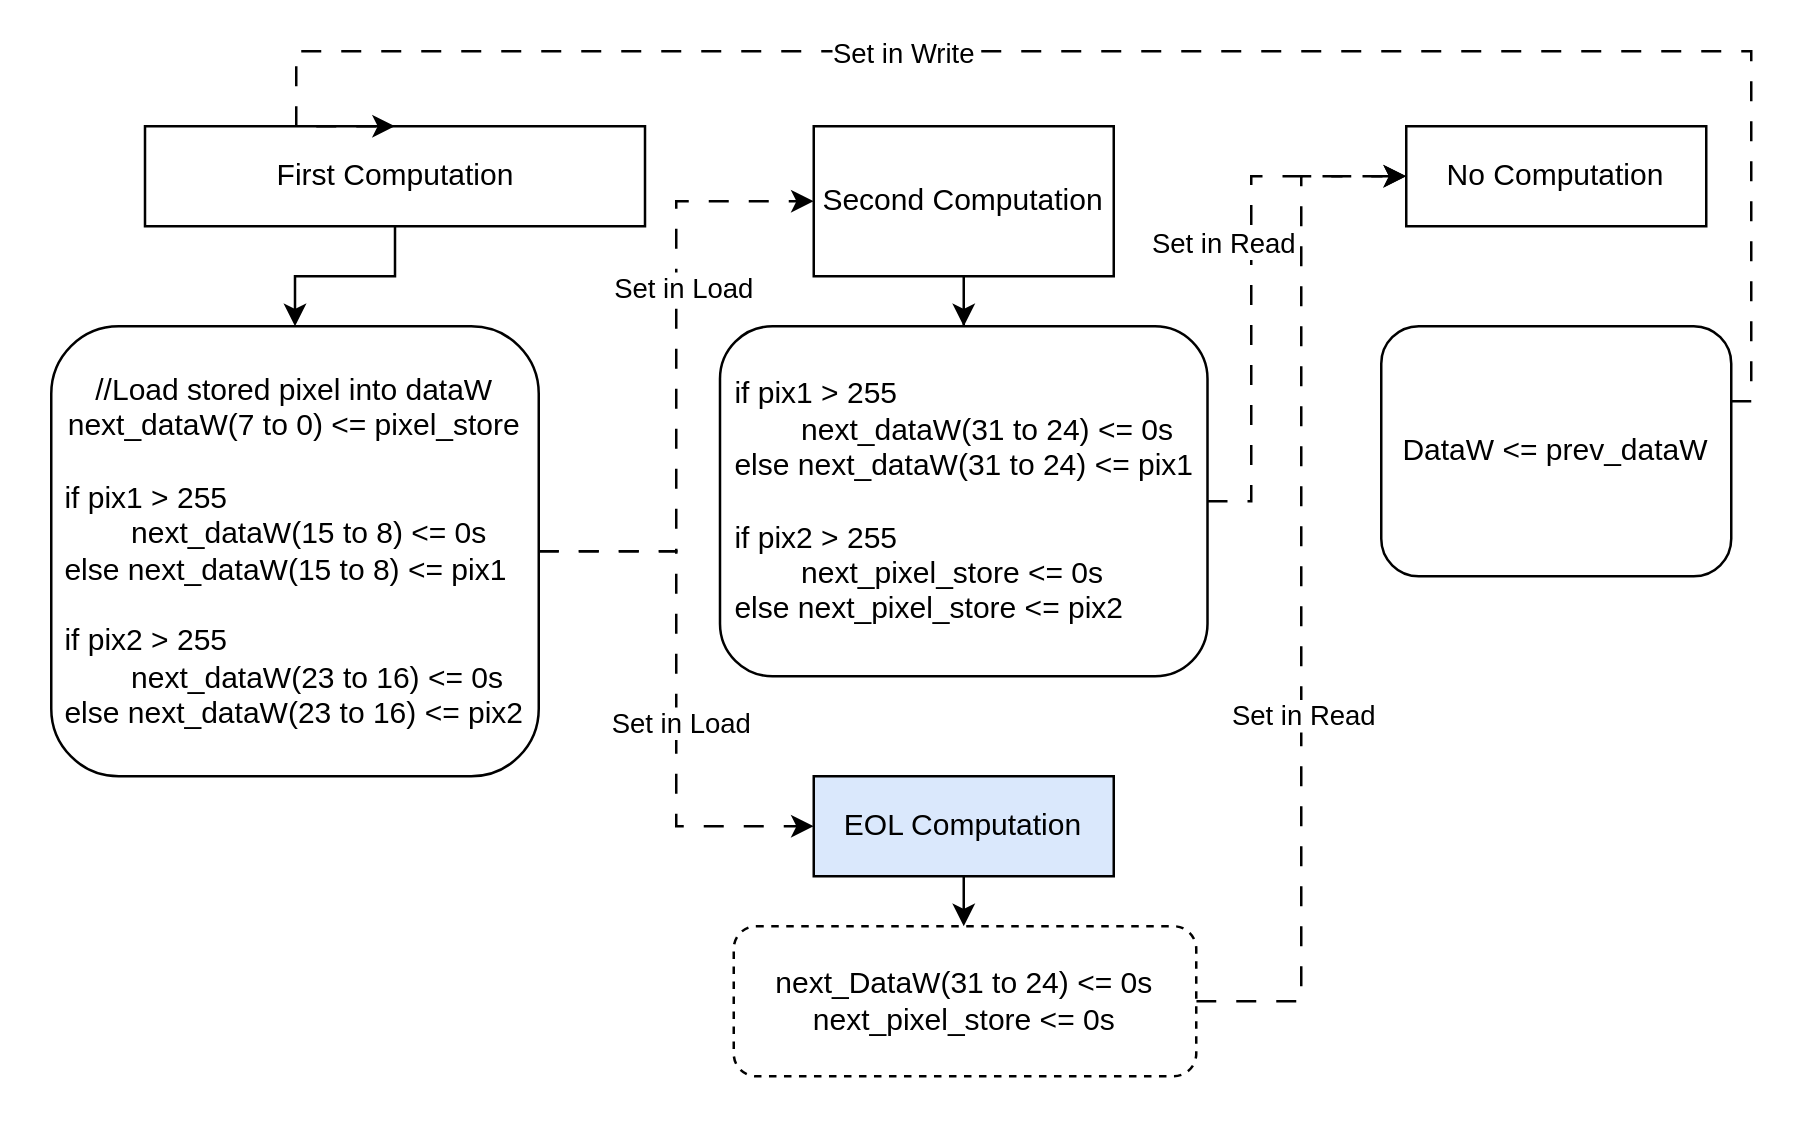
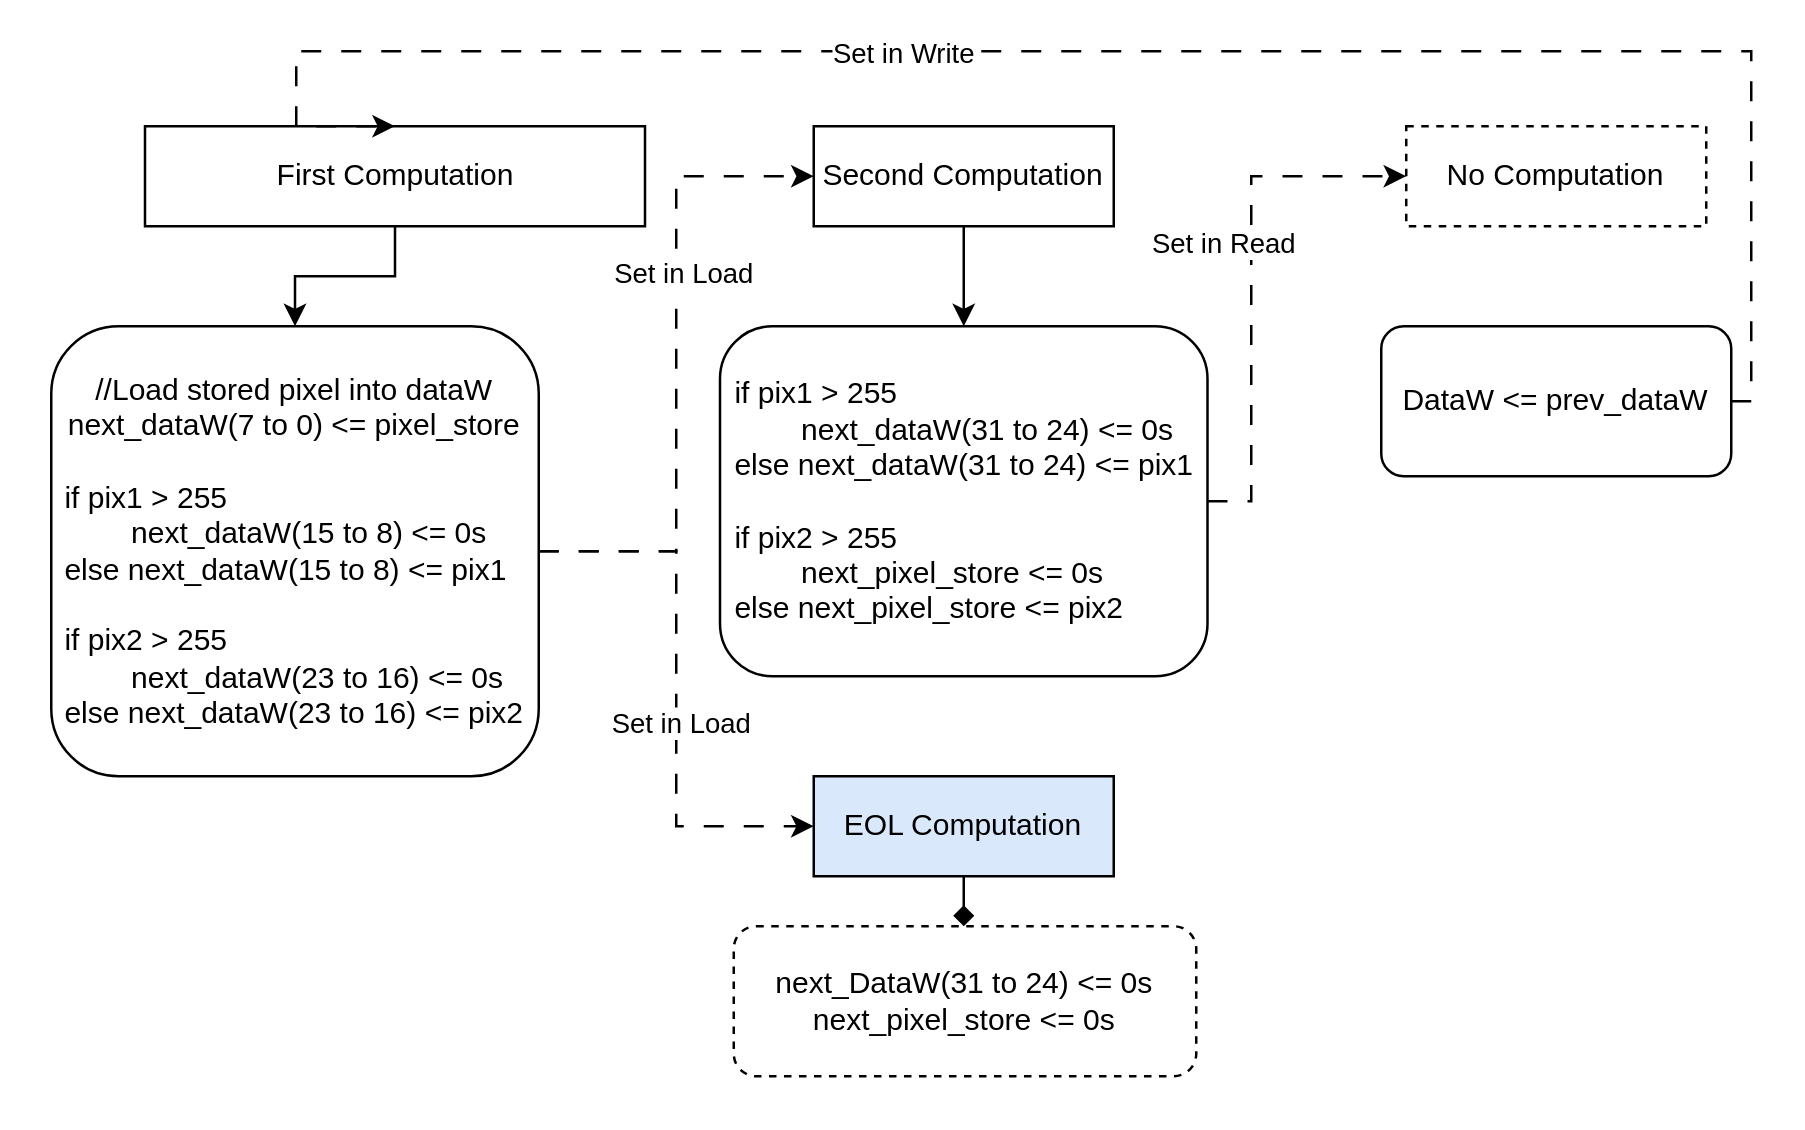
node "No Computation": style solid -> dashed
node "Second Computation": size 300x150 -> 300x100
node "DataW <= prev_dataW": size 350x250 -> 350x150
edge "next_DataW(31 to 24) <= 0s next_pixel_store <= 0s" -> "No Computation": removed, label "Set in Read"
edge "EOL Computation" -> "next_DataW(31 to 24) <= 0s next_pixel_store <= 0s": arrowhead classic -> diamond
